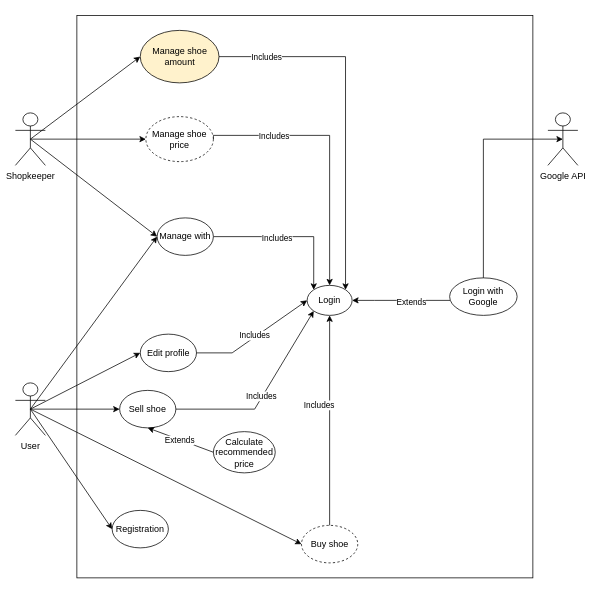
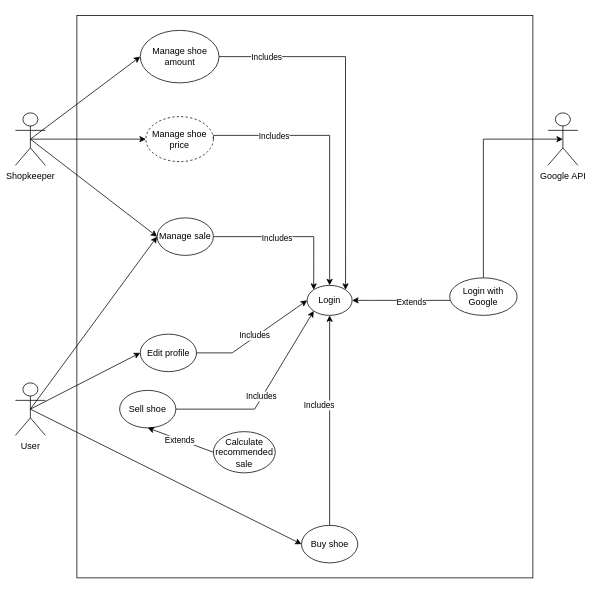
node "Manage shoe amount": fillcolor #fff2cc -> #ffffff
node "Manage with": label "Manage with" -> "Manage sale"
edge "User" -> "Sell shoe": removed
node "Calculate recommended price": label "Calculate recommended price" -> "Calculate recommended sale"
edge "User" -> "Registration": removed
node "Registration": removed
node "Buy shoe": style dashed -> solid
